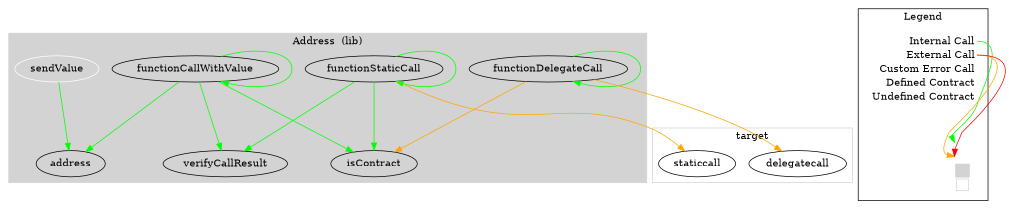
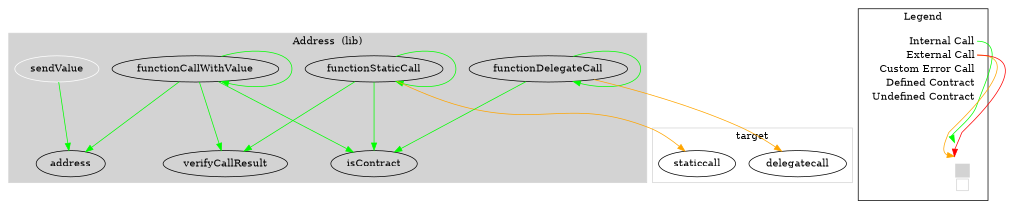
edge "functionDelegateCall" -> "isContract": color orange -> green
